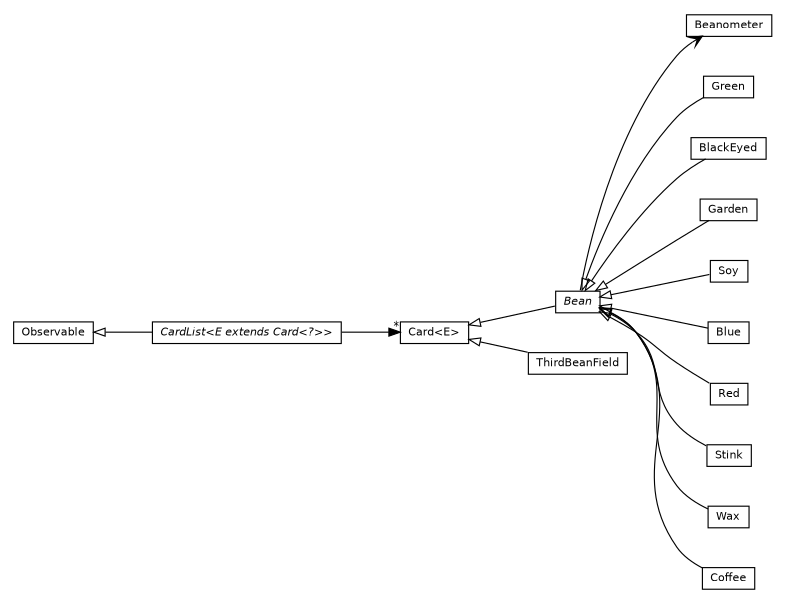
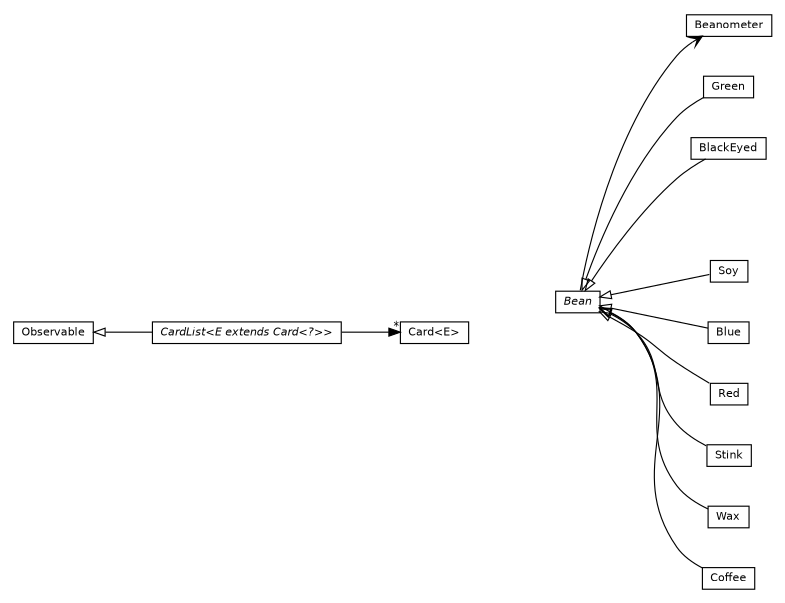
node "Garden": removed
edge "Bean" -> "Card<E>": removed
node "ThirdBeanField": removed
